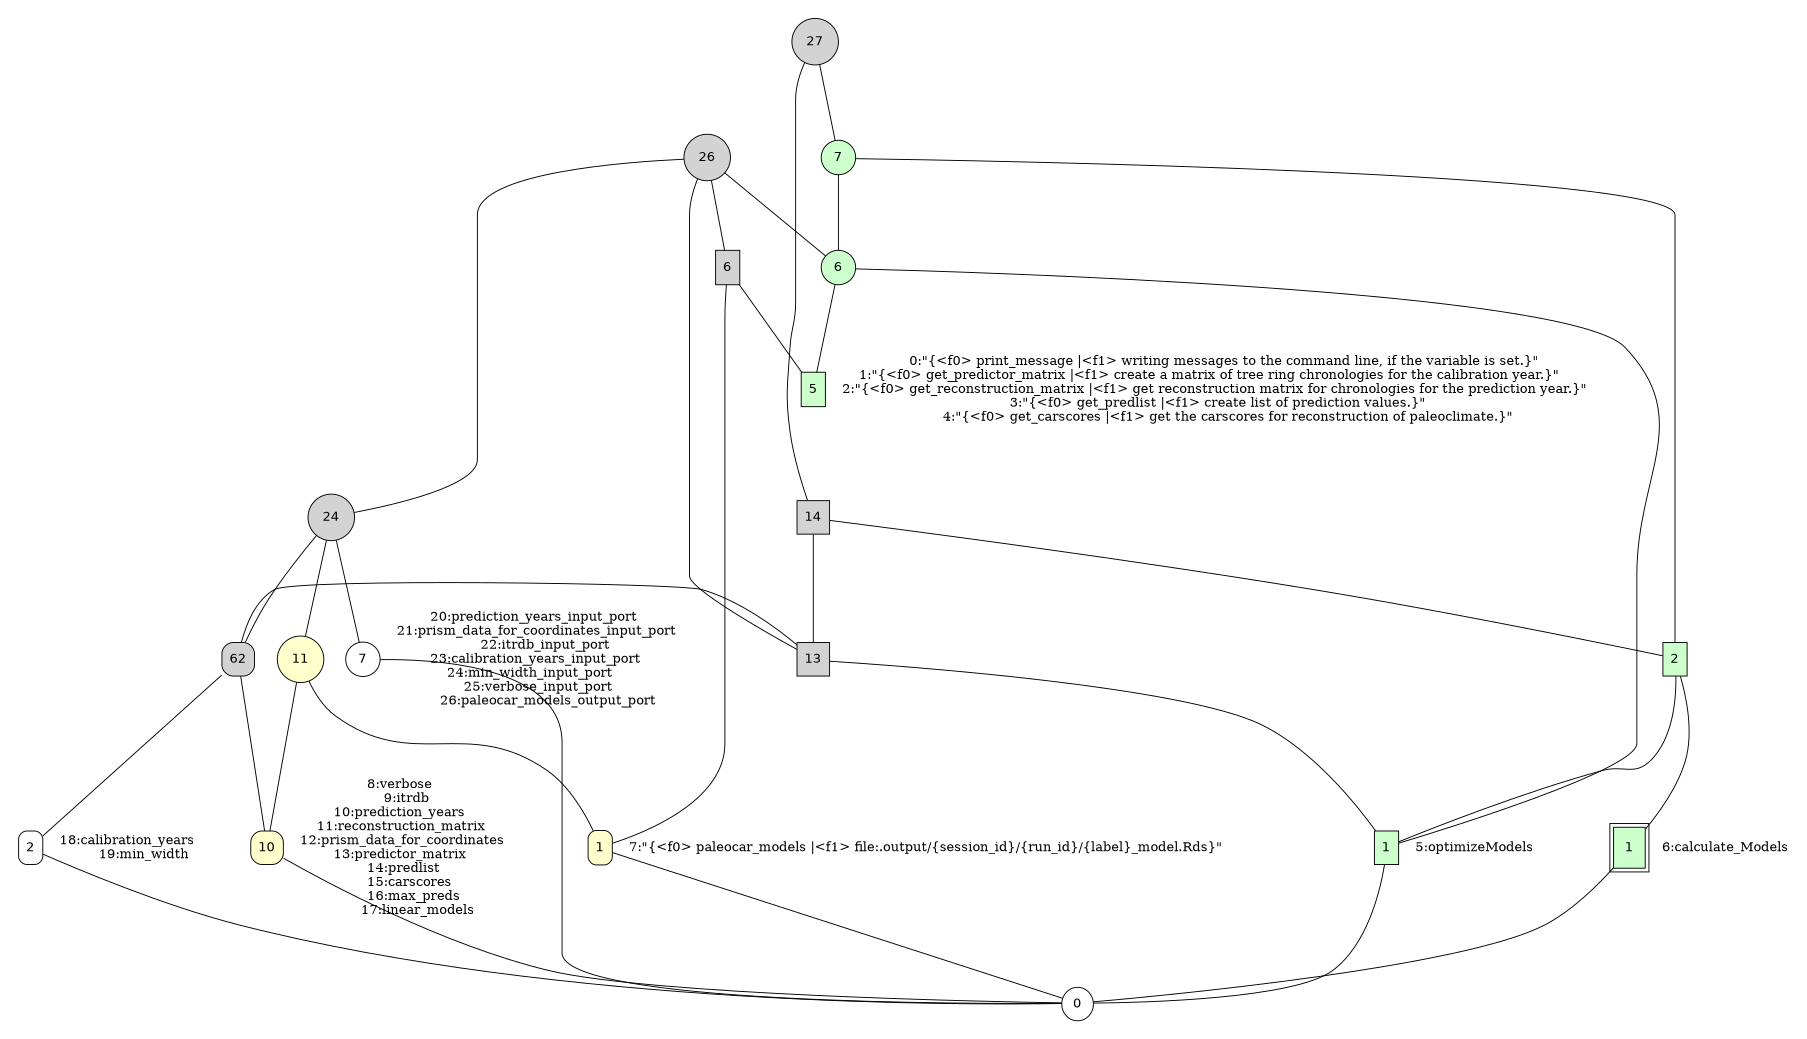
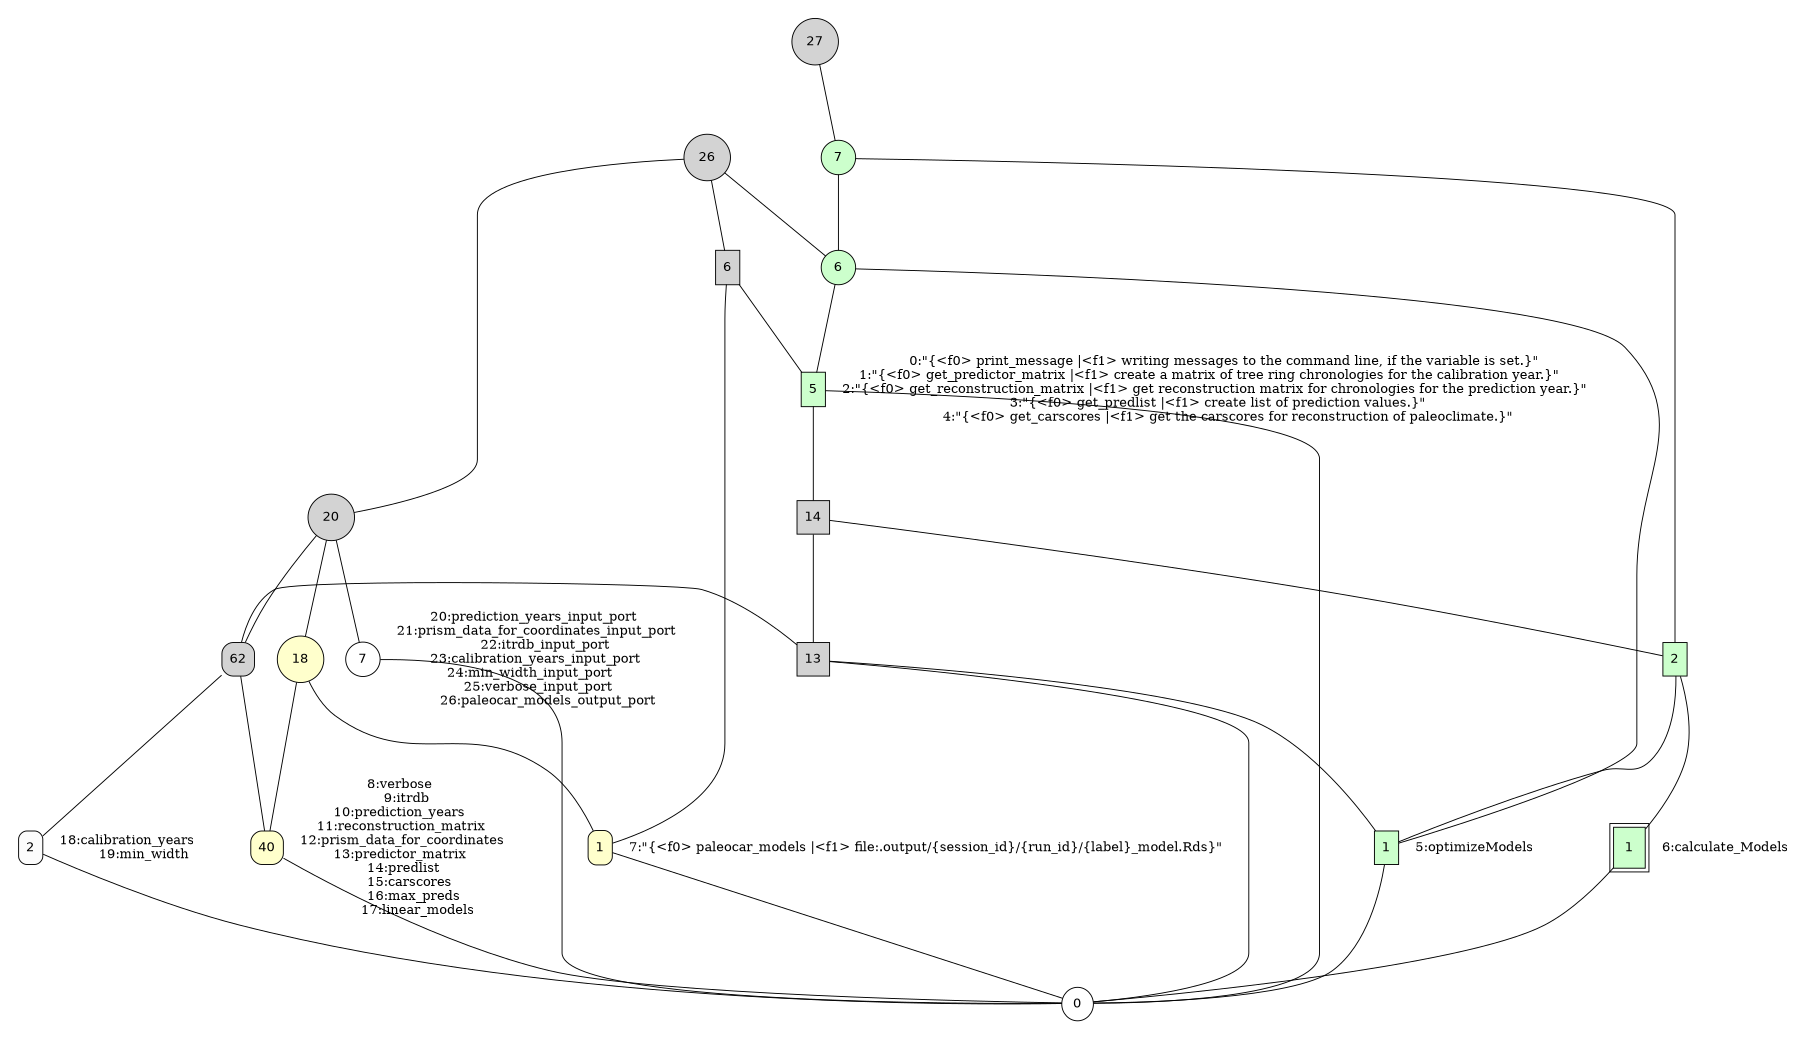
edge "27" -- "14": now "5" -- "14"
edge "26" -- "13": now "0" -- "13"
node "24": label "24" -> "20"
edge "5" -- "0": added
node "11": label "11" -> "18"
node "10": label "10" -> "40"
